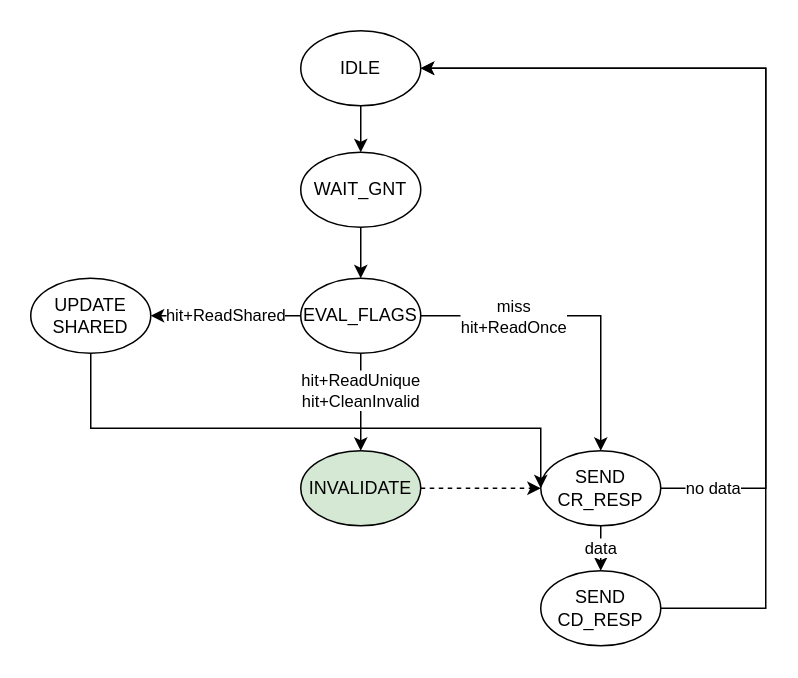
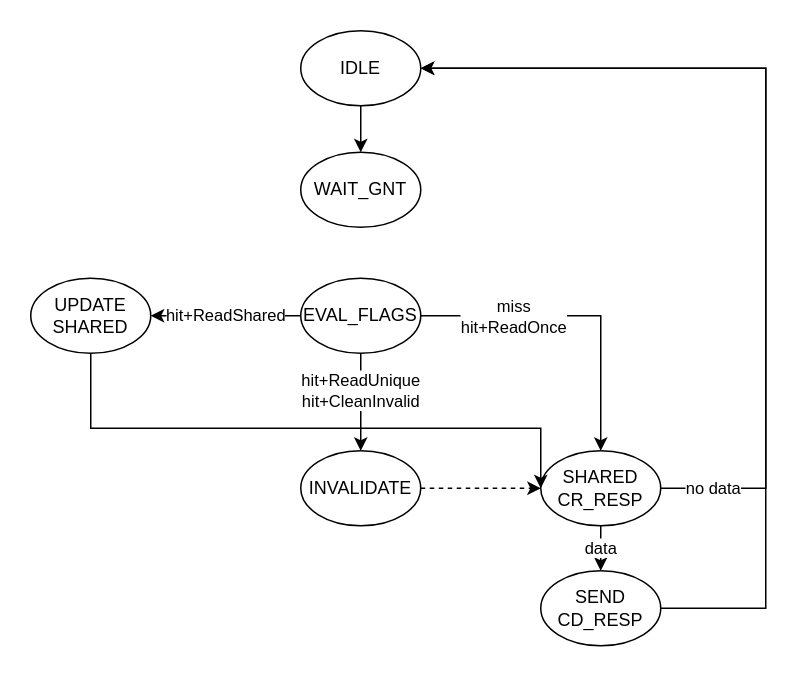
edge "WAIT_GNT" -> "EVAL_FLAGS": removed
node "INVALIDATE": fillcolor #d5e8d4 -> #ffffff
node "SEND CR_RESP": label "SEND CR_RESP" -> "SHARED CR_RESP"
